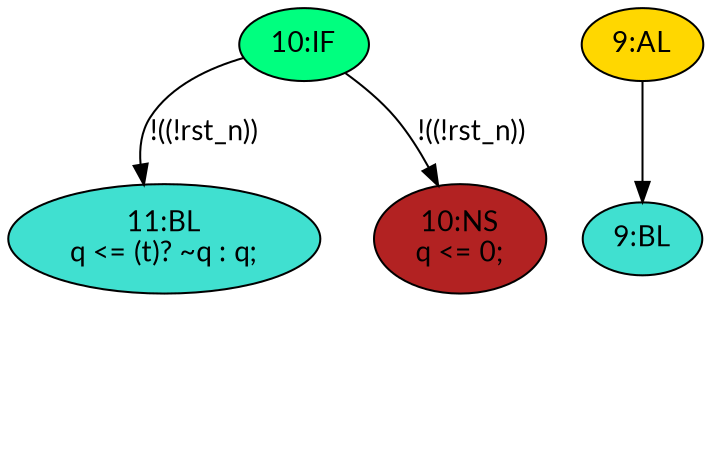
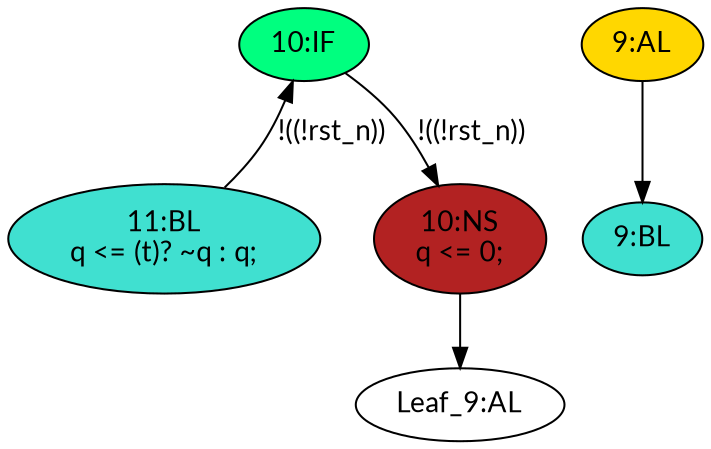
edge "10:IF" -> "11:BL q <= (t)? ~q : q;": reversed
node "Leaf_9:AL": added
